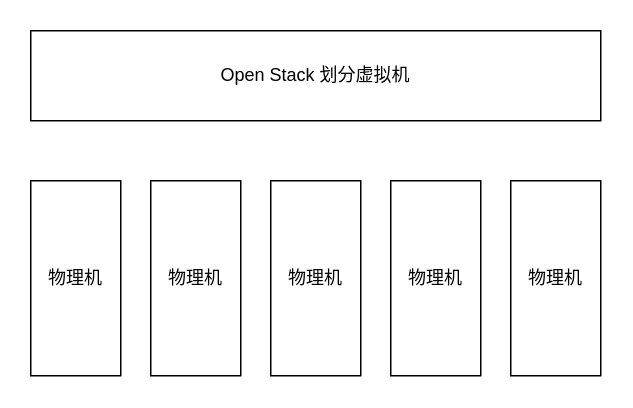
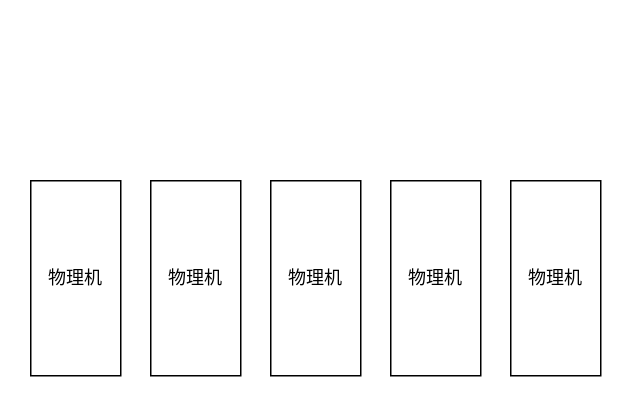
node "Open Stack 划分虚拟机": removed
